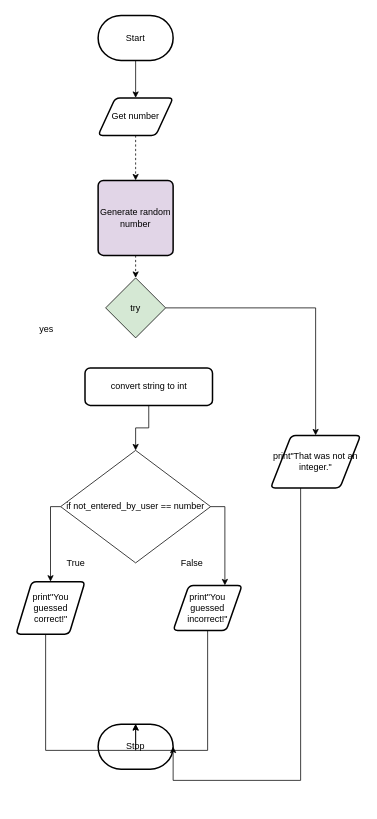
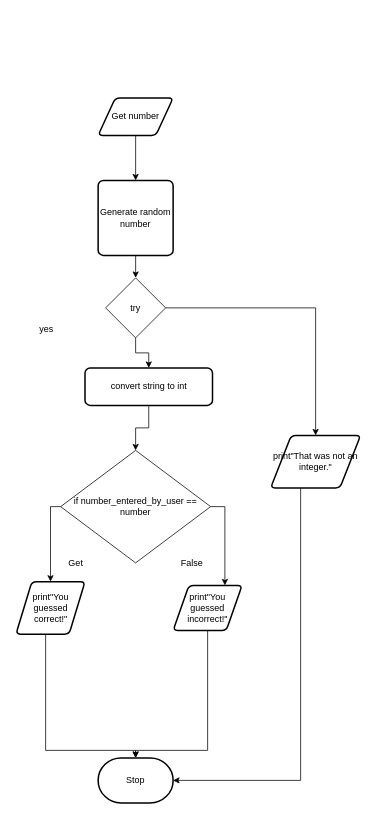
node "Start": removed
edge "Start" -> "Get number": removed
edge "Get number" -> "Generate random number": style dashed -> solid
node "Generate random number": fillcolor #e1d5e7 -> #ffffff
edge "Generate random number" -> "try": style dashed -> solid
node "try": fillcolor #d5e8d4 -> #ffffff
edge "try" -> "convert string to int": added
node "if not_entered_by_user == number": label "if not_entered_by_user == number" -> "if number_entered_by_user == number"
node "True": label "True" -> "Get"
node "Stop": moved (135, 747) -> (135, 780)
